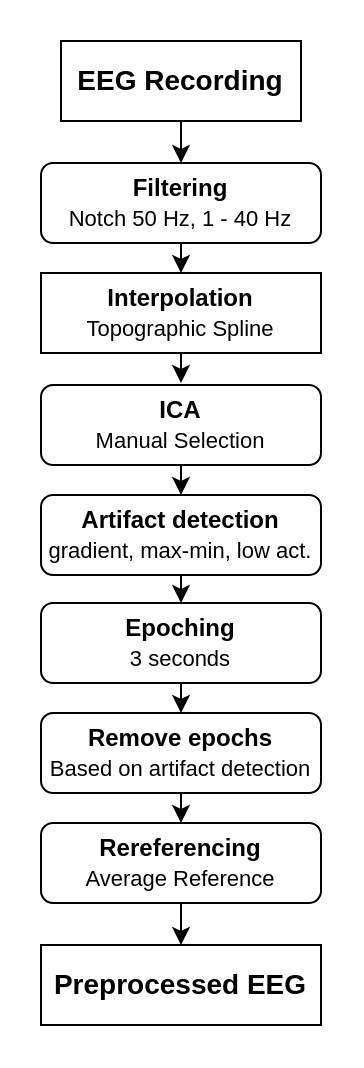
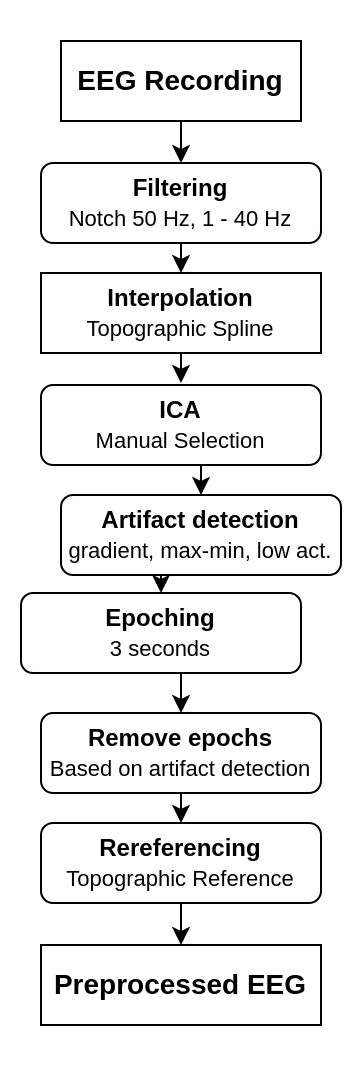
node "Artifact detection gradient, max-min, low act.": moved (181, 535) -> (201, 535)
node "Epoching 3 seconds": moved (181, 643) -> (161, 633)
node "Rereferencing Average Reference": label "Rereferencing Average Reference" -> "Rereferencing Topographic Reference"
